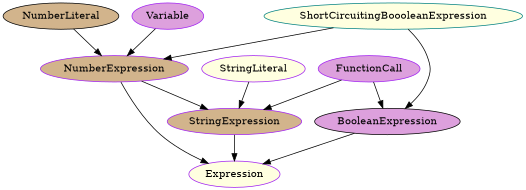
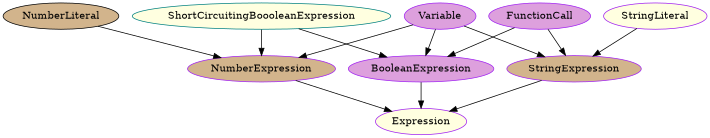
edge "Variable" -> "BooleanExpression": added
edge "NumberExpression" -> "StringExpression": now "Variable" -> "StringExpression"
node "BooleanExpression": color black -> purple
